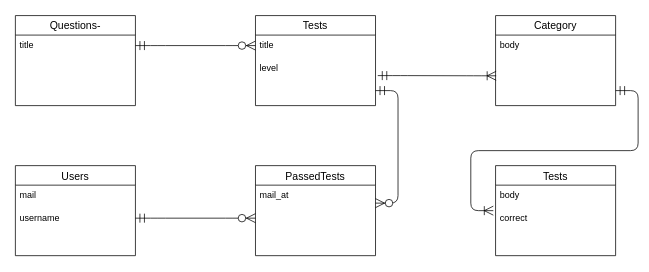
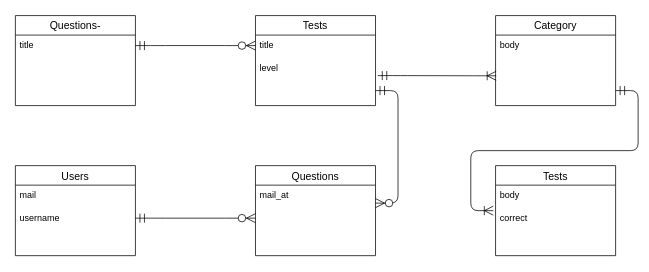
node "PassedTests": label "PassedTests" -> "Questions"
